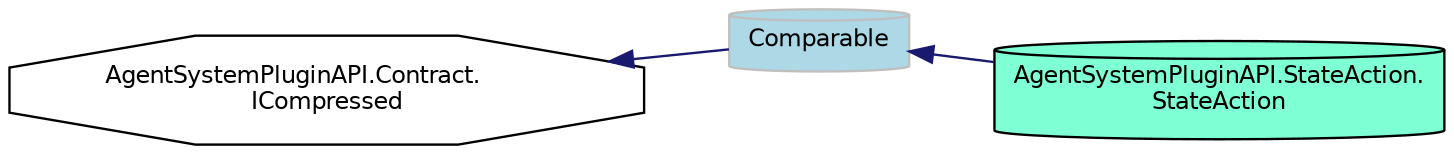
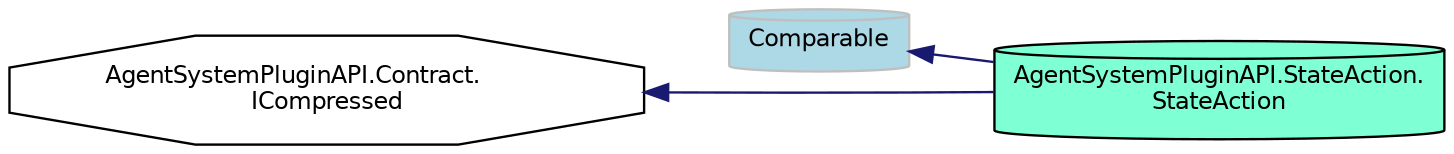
edge "Comparable" -> "AgentSystemPluginAPI.Contract. ICompressed": now "AgentSystemPluginAPI.StateAction. StateAction" -> "AgentSystemPluginAPI.Contract. ICompressed"
